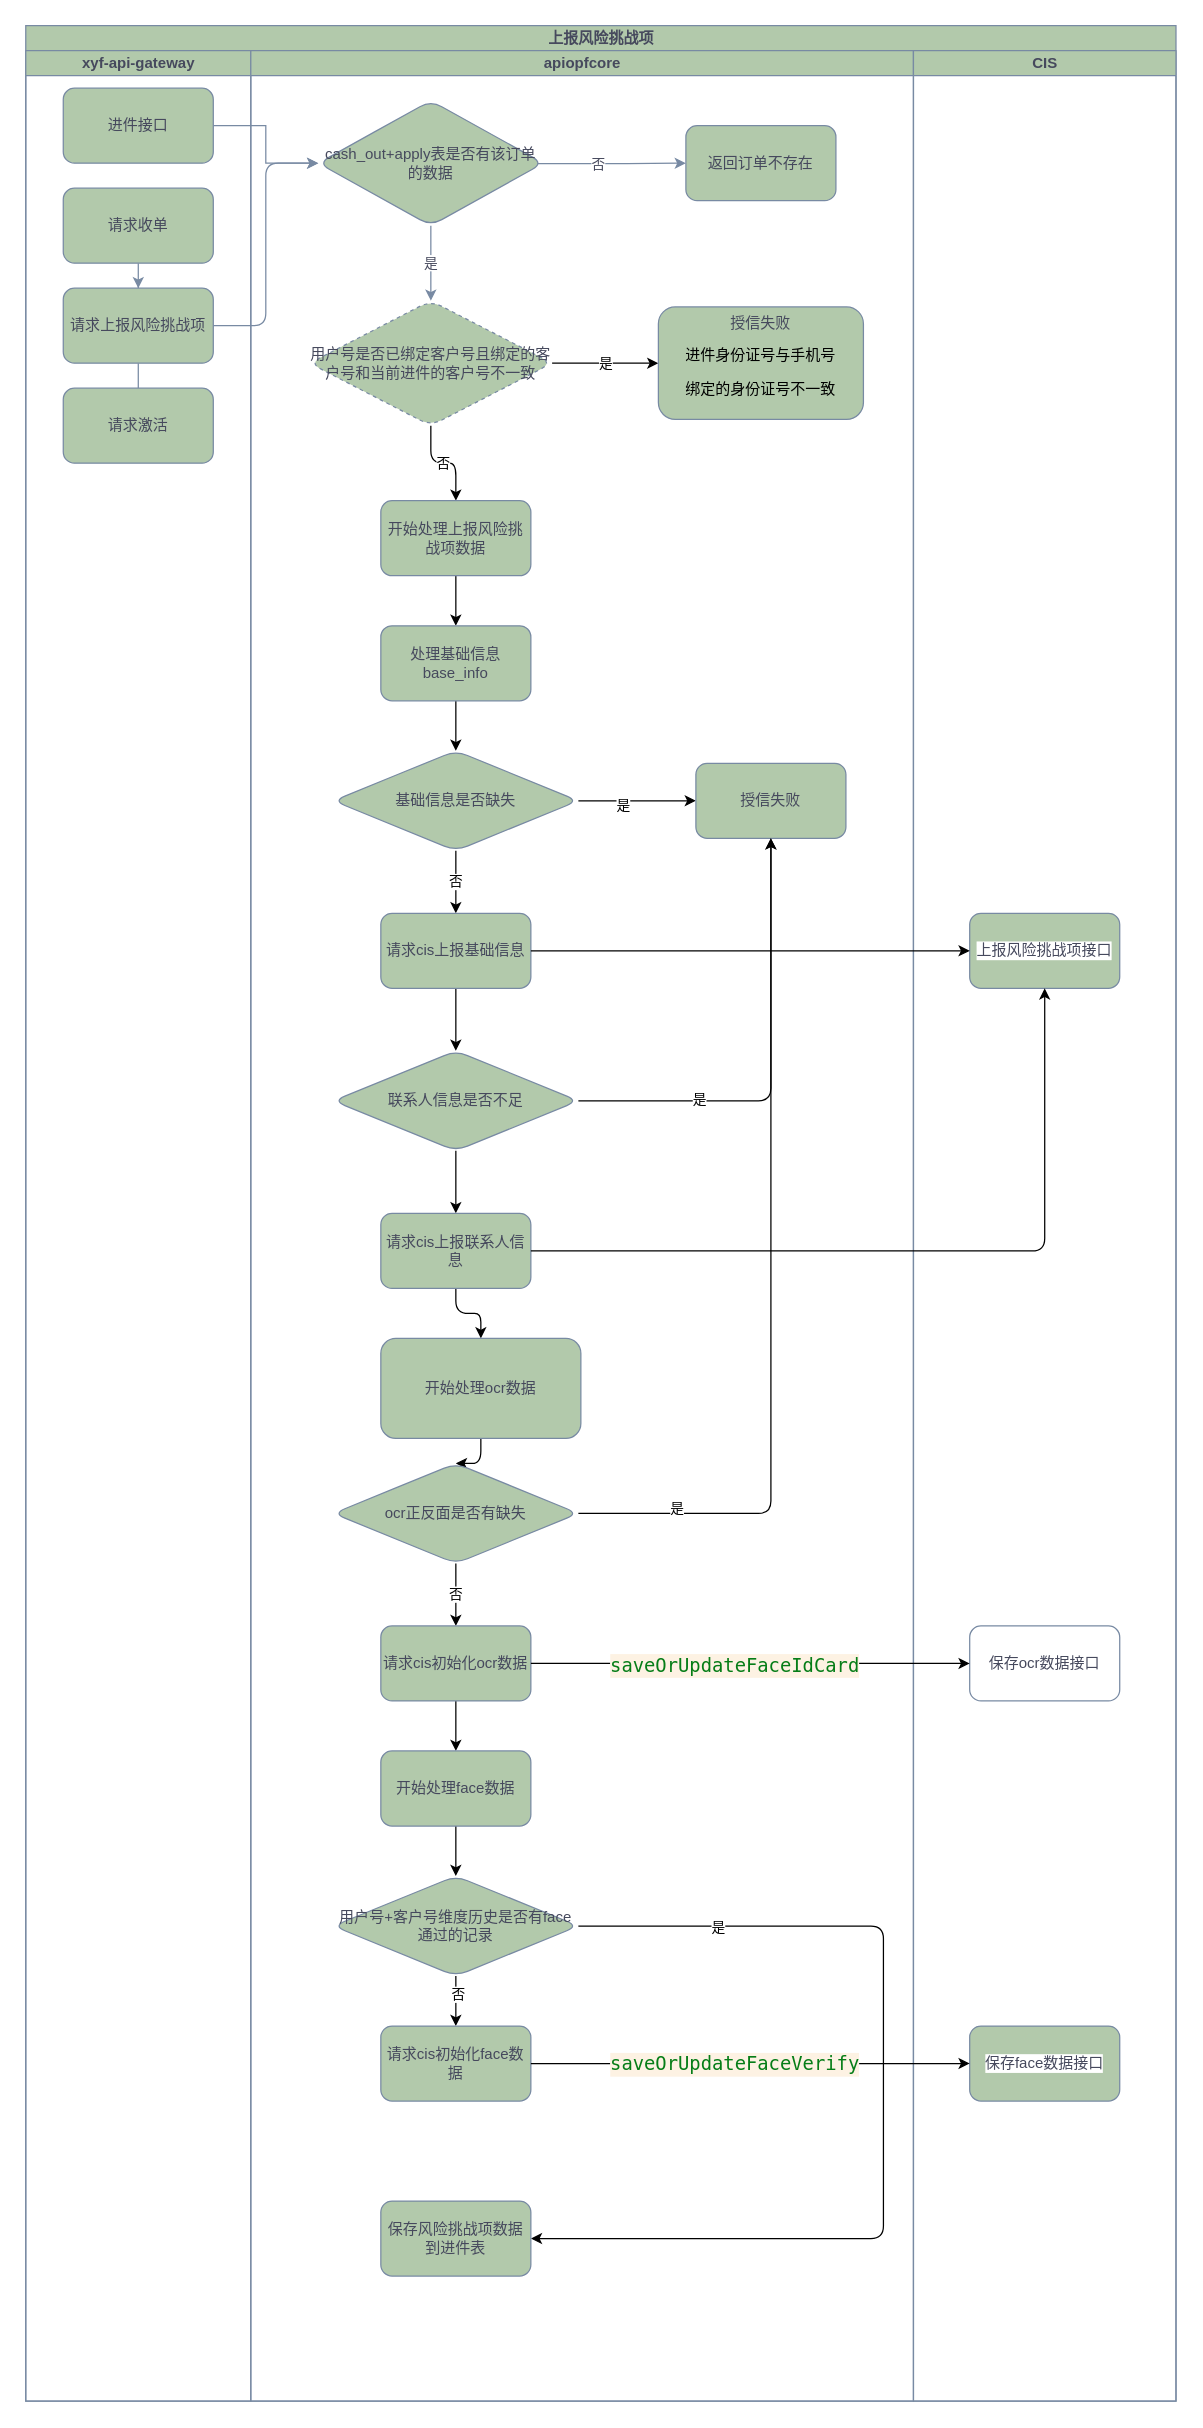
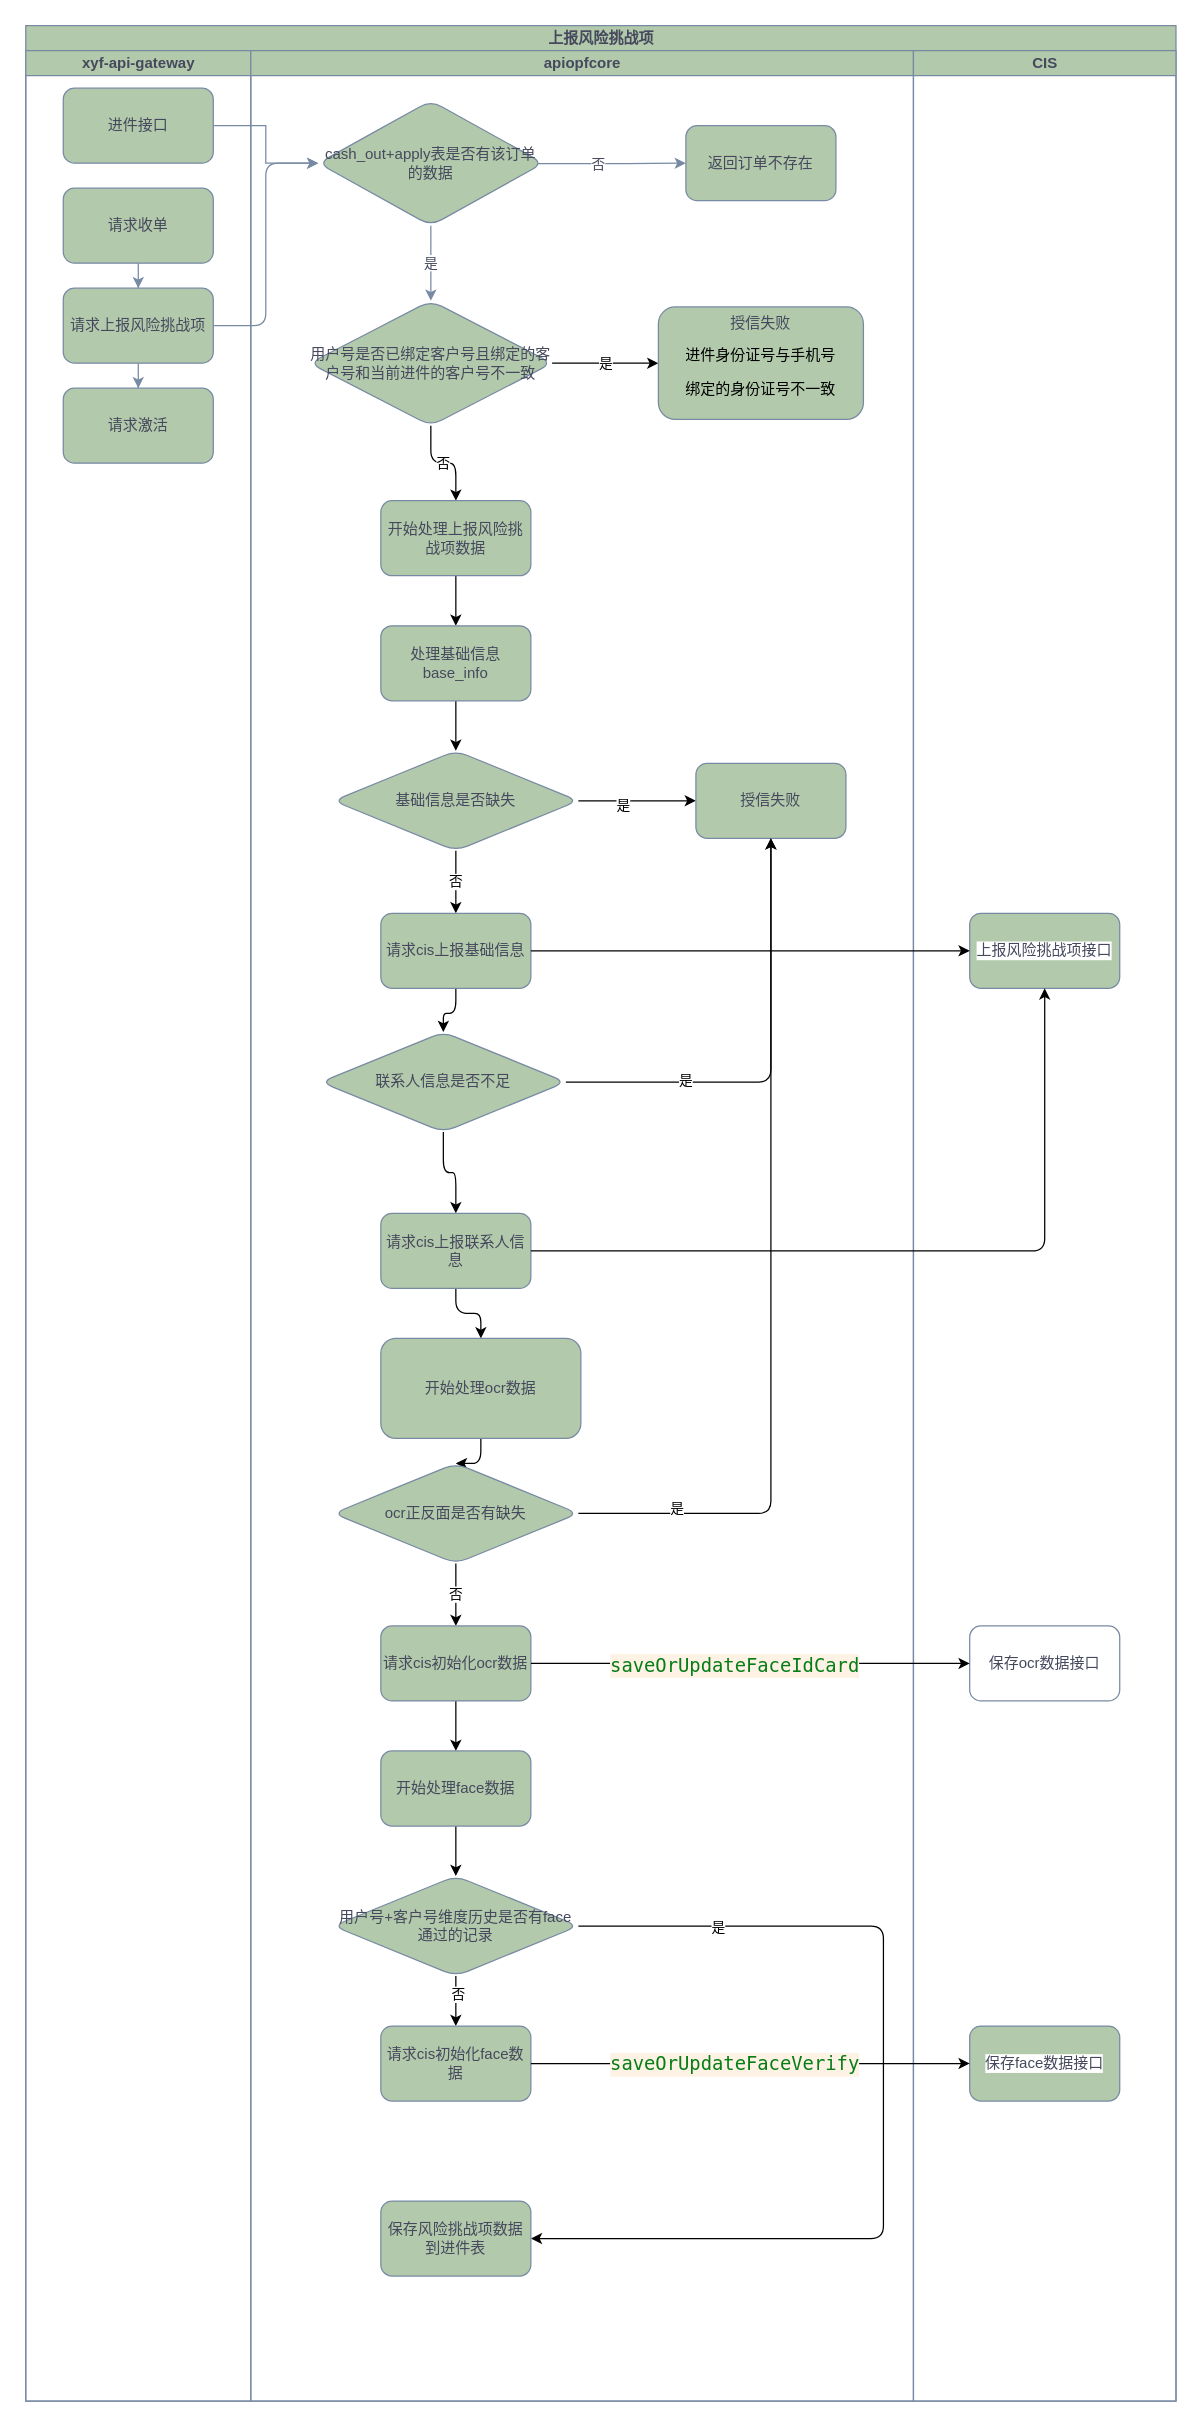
node "用户号是否已绑定客户号且绑定的客户号和当前进件的客户号不一致": style dashed -> solid
edge "请求上报风险挑战项" -- "请求激活": arrowhead none -> classic
node "联系人信息是否不足": moved (456, 1101) -> (443, 1082)
